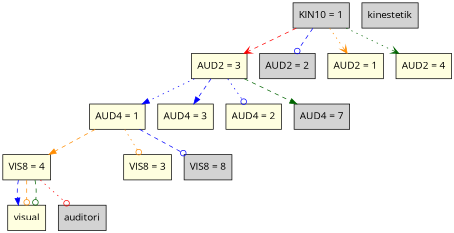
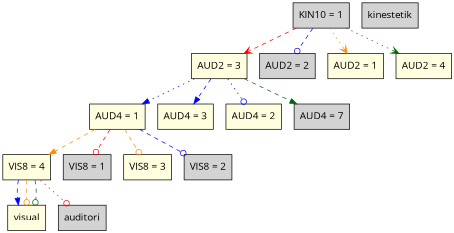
edge "AUD4 = 1" -> "VIS8 = 3": style dotted -> dashed
node "VIS8 = 1": added
node "VIS8 = 8": label "VIS8 = 8" -> "VIS8 = 2"
